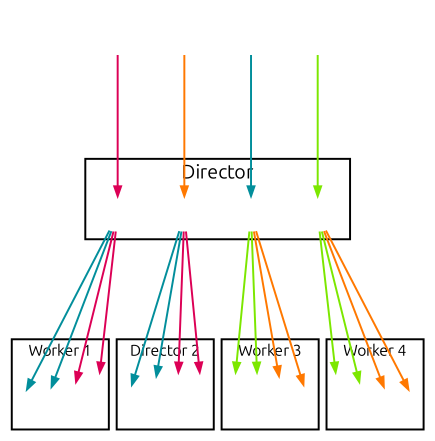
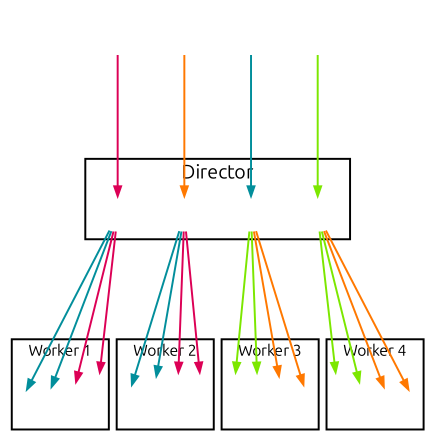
cluster "Director 2": label "Director 2" -> "Worker 2"
